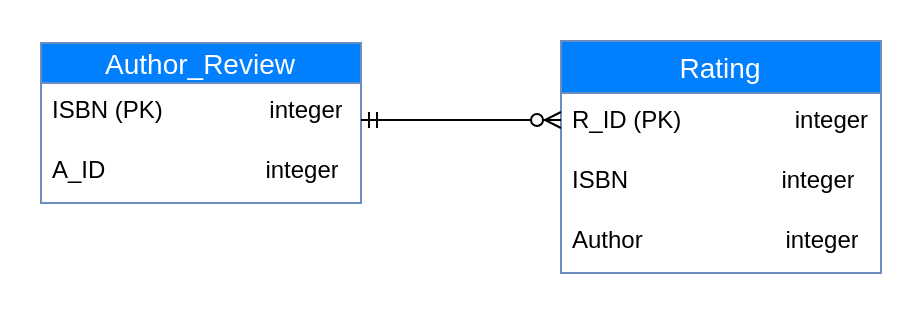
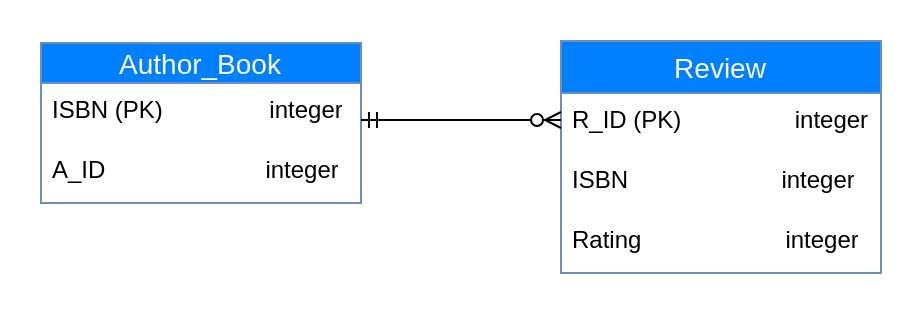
node "Author_Review": label "Author_Review" -> "Author_Book"
node "Rating": label "Rating" -> "Review"
node "Author integer": label "Author integer" -> "Rating integer"
